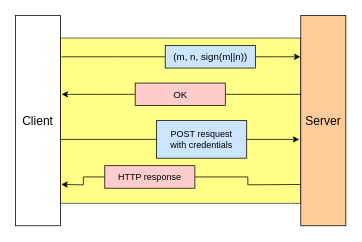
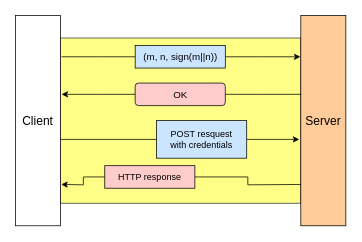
node "(m, n, sign(m||n))": moved (210, 57) -> (180, 57)
node "OK": shape rectangle -> rounded rectangle
